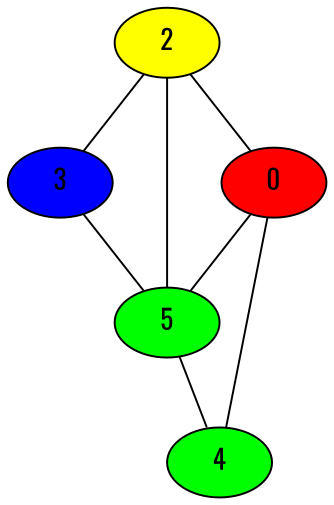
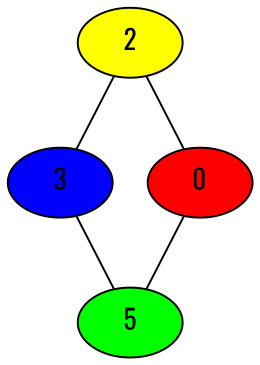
edge "2" -- "5": removed
node "4": removed
